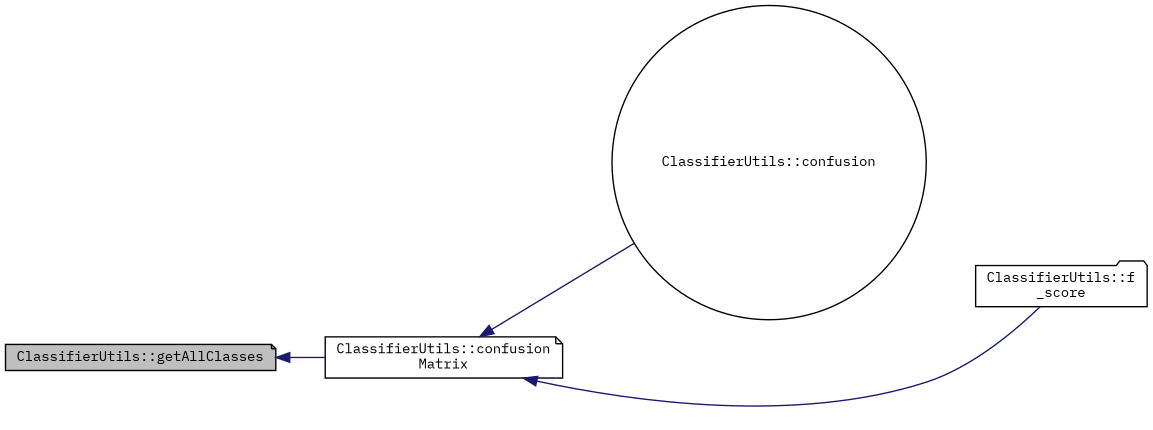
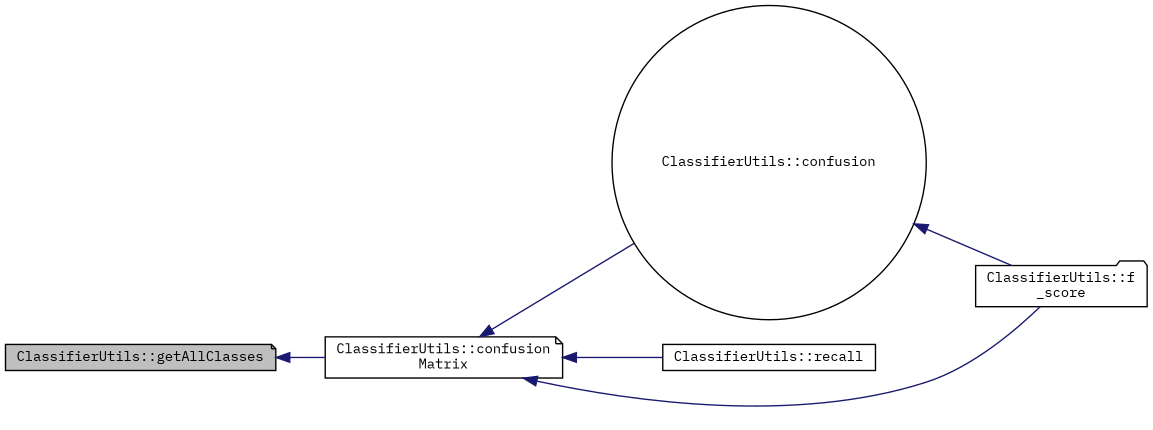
edge "ClassifierUtils::f _score" -> "ClassifierUtils::confusion": added
node "ClassifierUtils::recall": added
